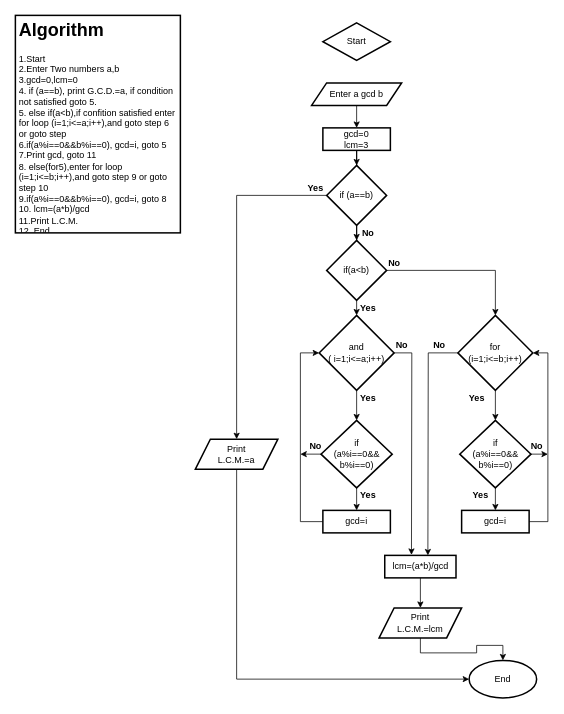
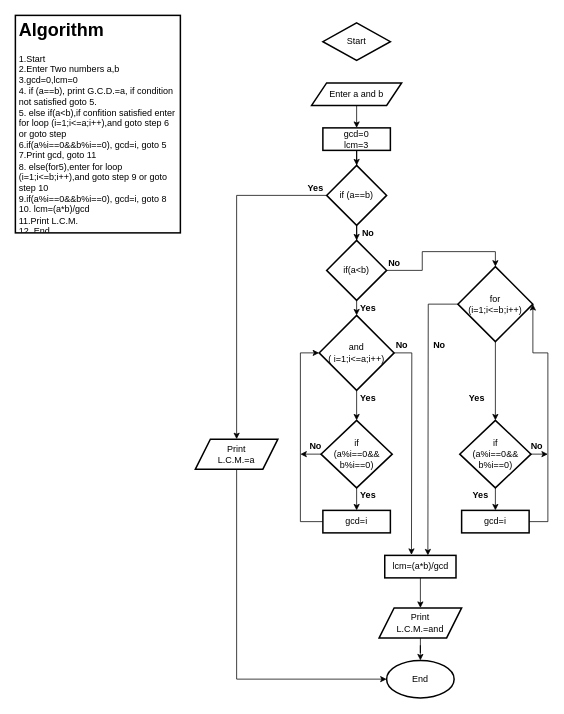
node "Enter a gcd b": label "Enter a gcd b" -> "Enter a and b"
node "for (i=1;i<=b;i++)": moved (495, 353) -> (495, 304)
node "Print L.C.M.=lcm": label "Print L.C.M.=lcm" -> "Print L.C.M.=and"
node "End": moved (503, 679) -> (420, 679)
